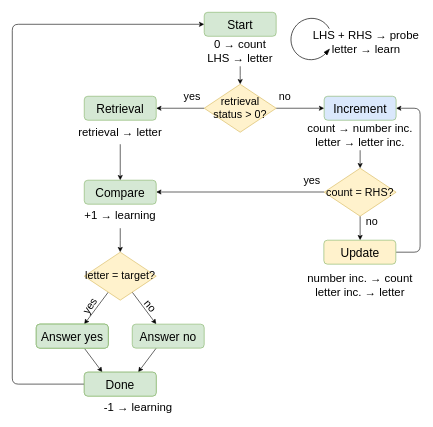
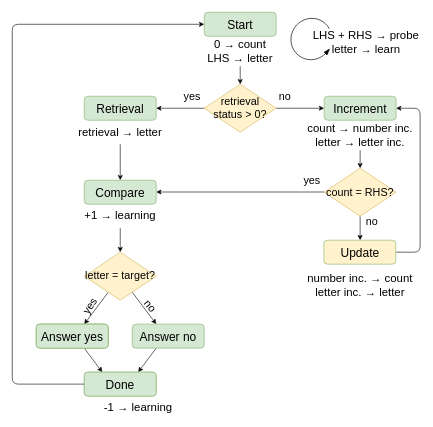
node "Increment": fillcolor #dae8fc -> #d5e8d4
